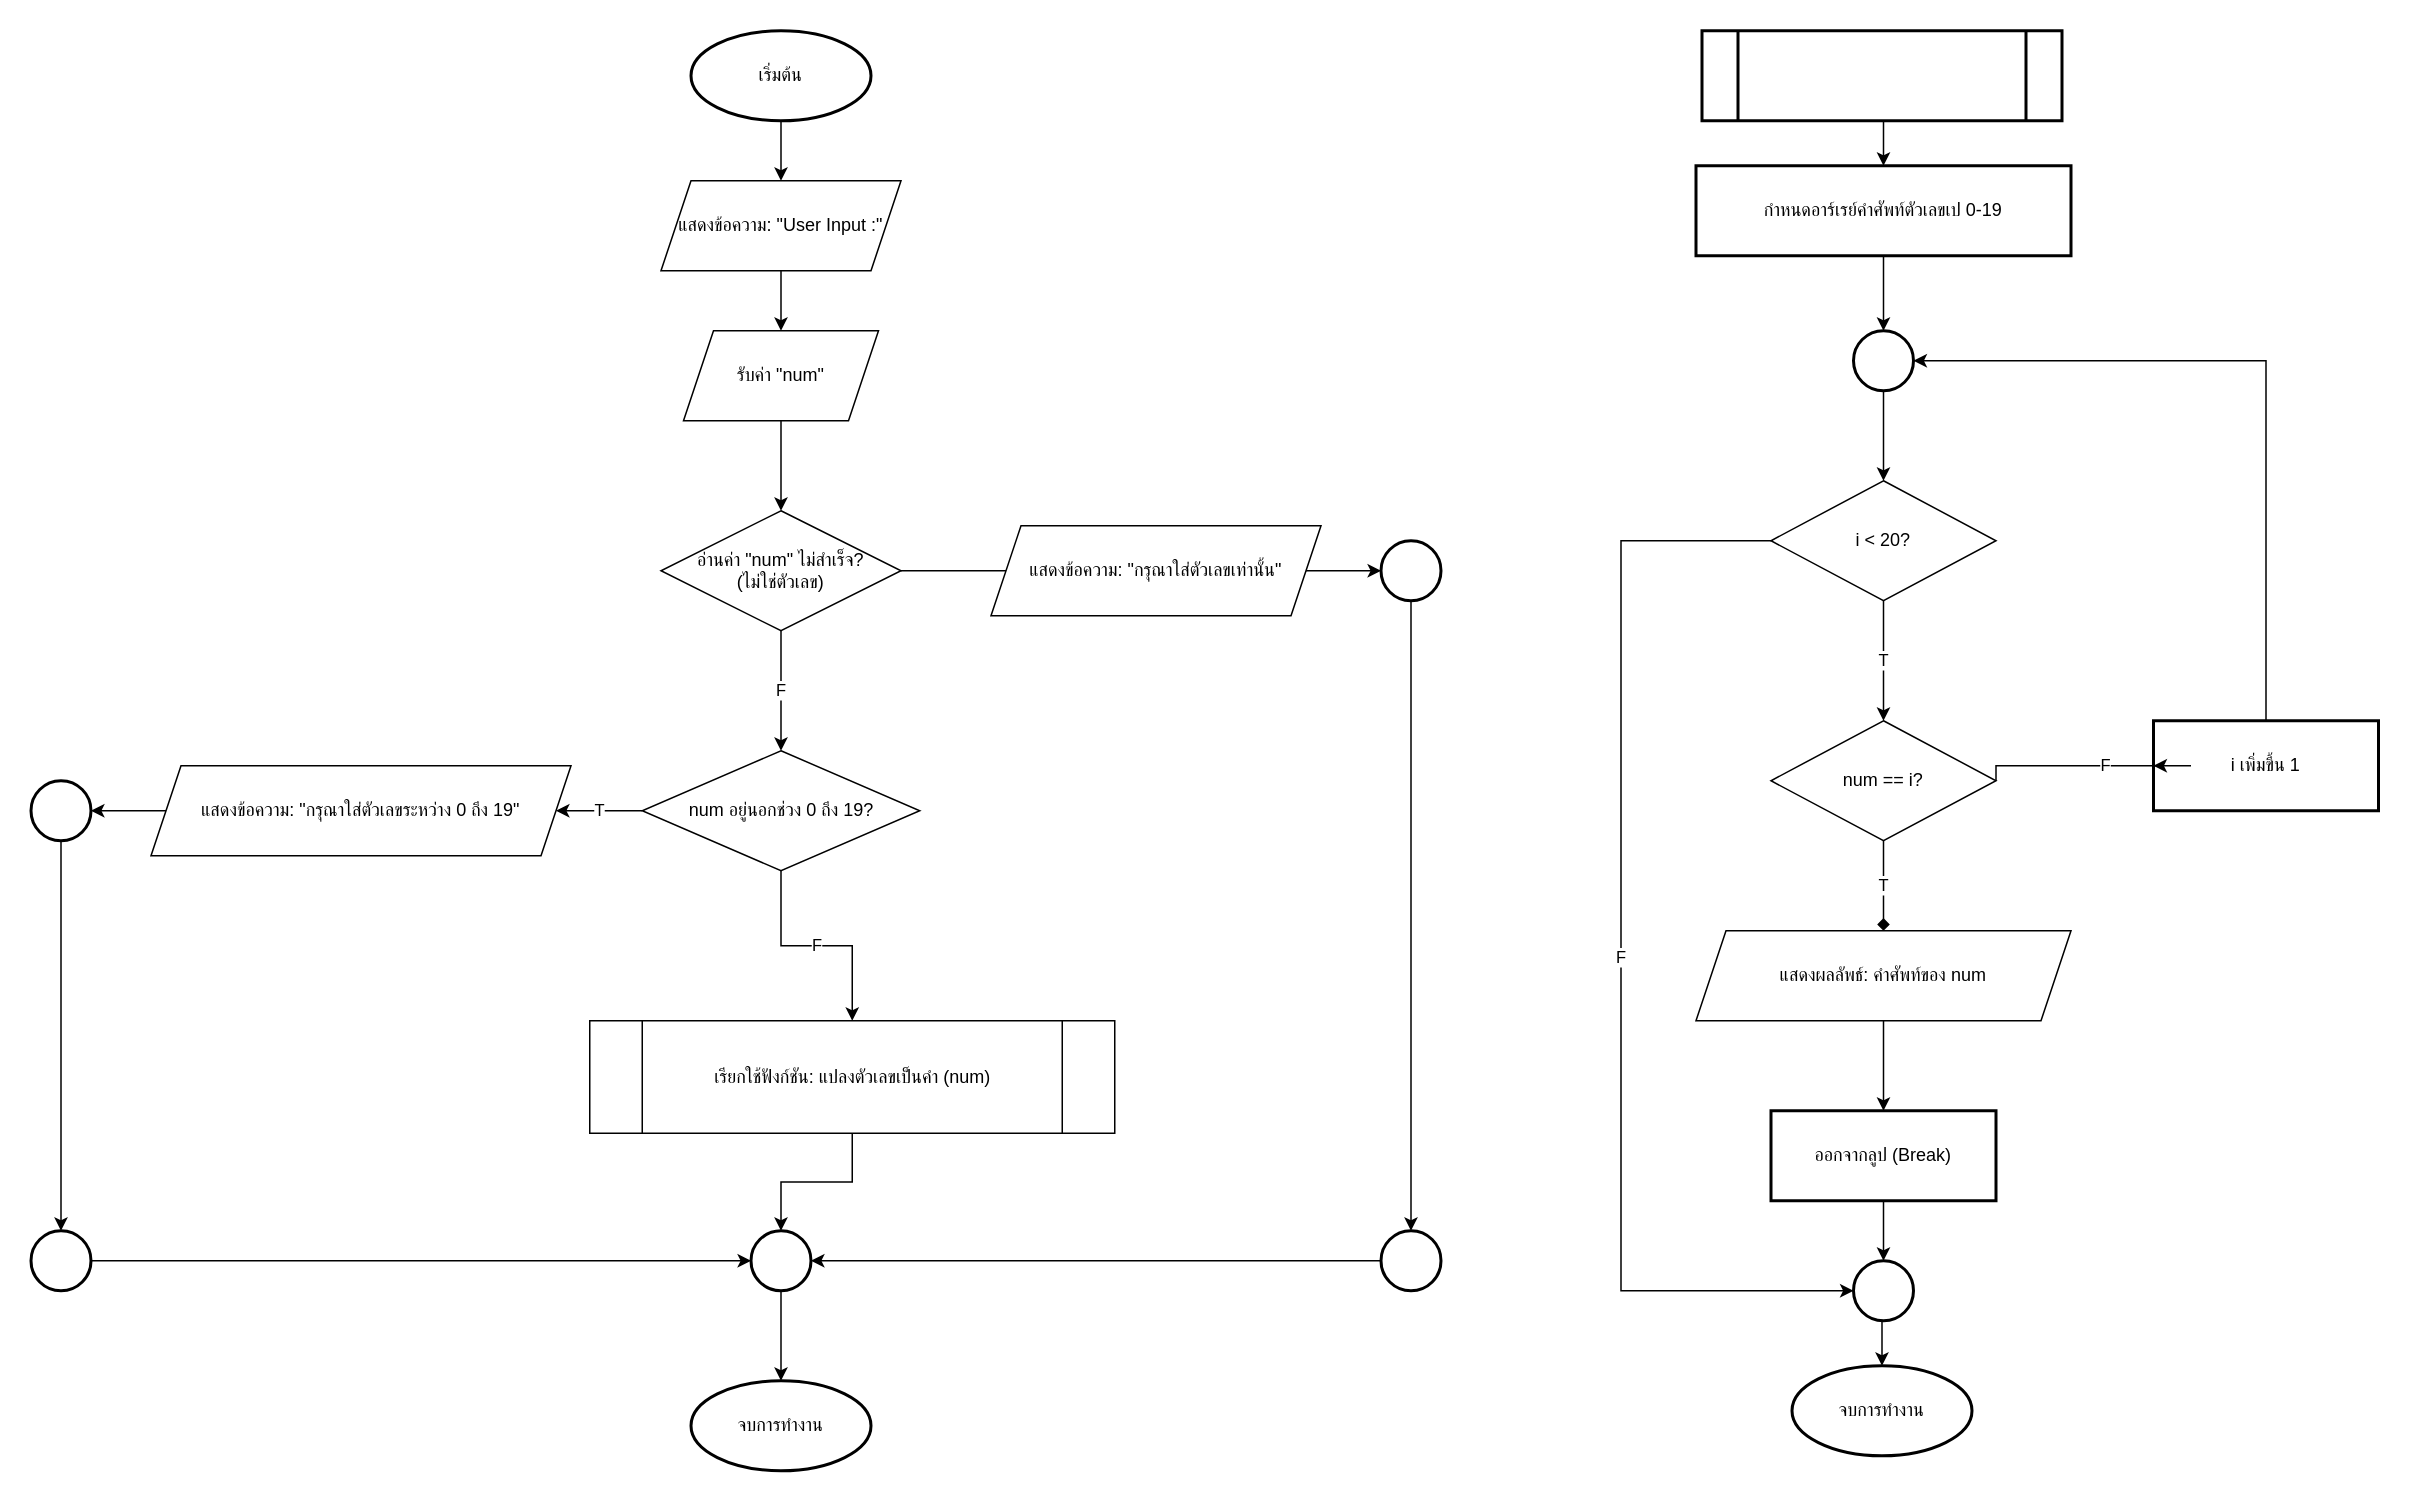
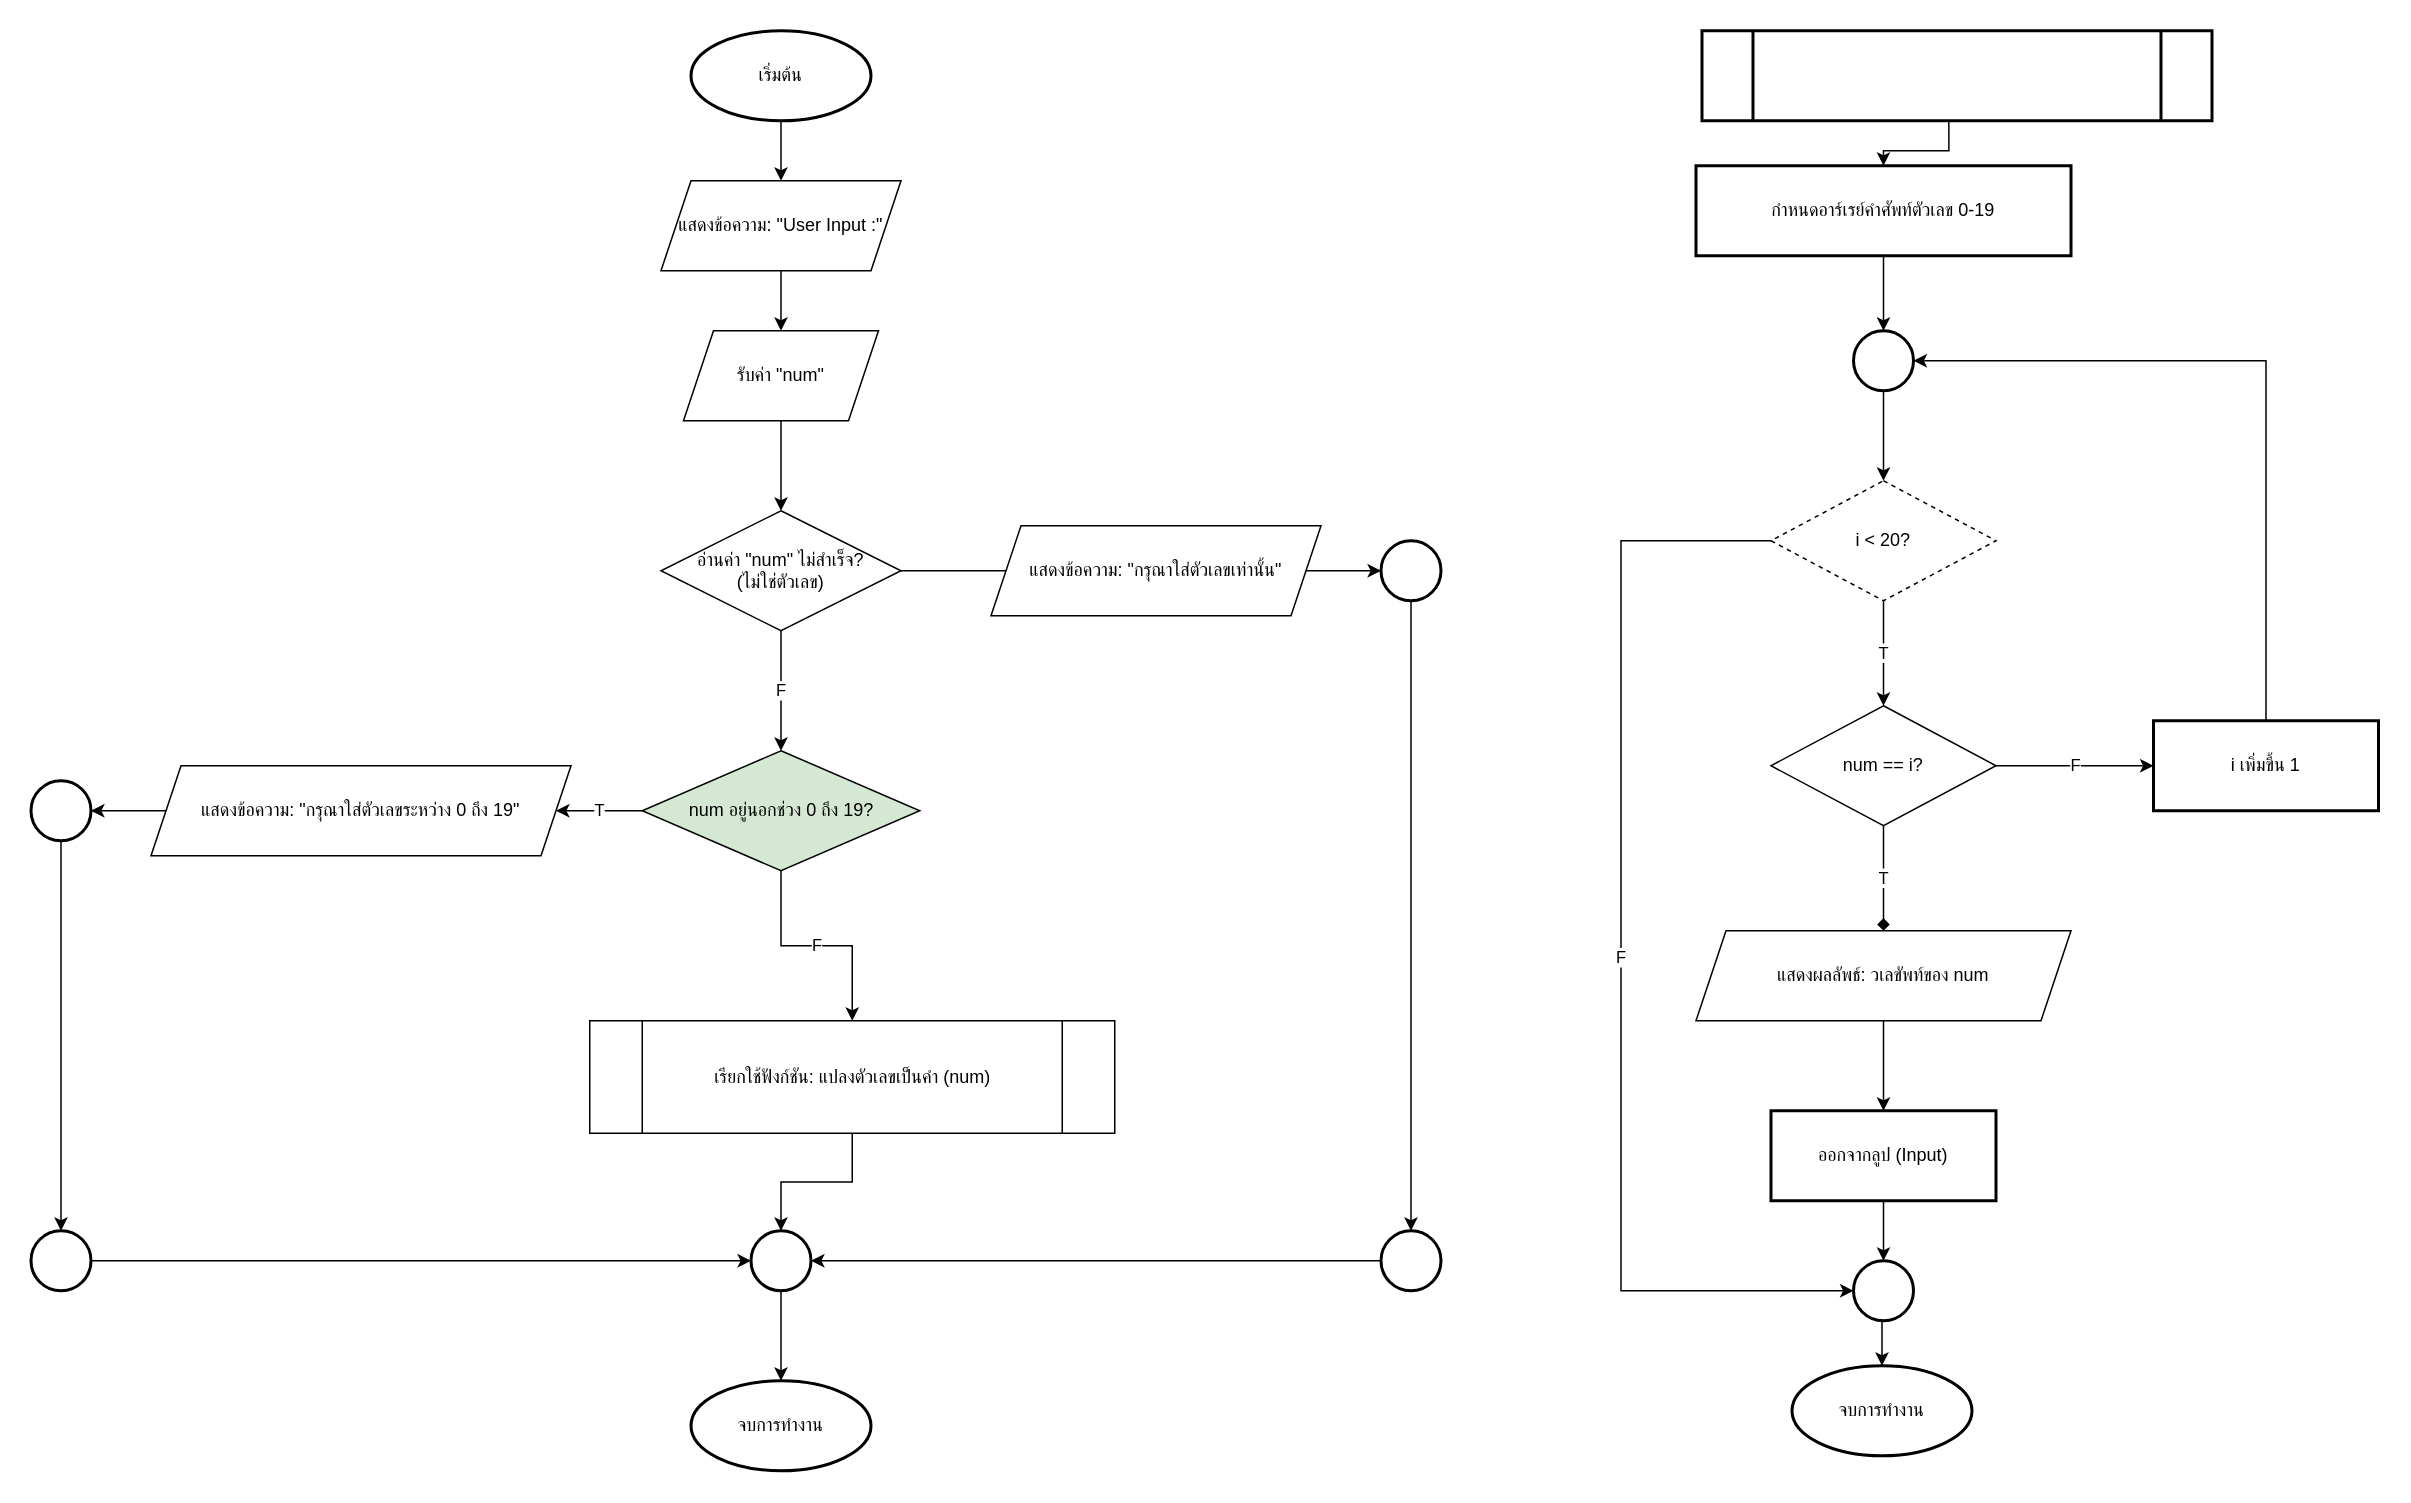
node "ฟังก์ชัน: แปลงตัวเลขเป็นคำ": size 360x90 -> 510x90
node "กำหนดอาร์เรย์คำศัพท์ตัวเลขเป 0-19": label "กำหนดอาร์เรย์คำศัพท์ตัวเลขเป 0-19" -> "กำหนดอาร์เรย์คำศัพท์ตัวเลข 0-19"
node "i < 20?": style solid -> dashed
node "num == i?": moved (1883, 781) -> (1883, 766)
node "num อยู่นอกช่วง 0 ถึง 19?": fillcolor #ffffff -> #d5e8d4
node "แสดงผลลัพธ์: คำศัพท์ของ num": label "แสดงผลลัพธ์: คำศัพท์ของ num" -> "แสดงผลลัพธ์: วเลขัพท์ของ num"
node "ออกจากลูป (Break)": label "ออกจากลูป (Break)" -> "ออกจากลูป (Input)"
